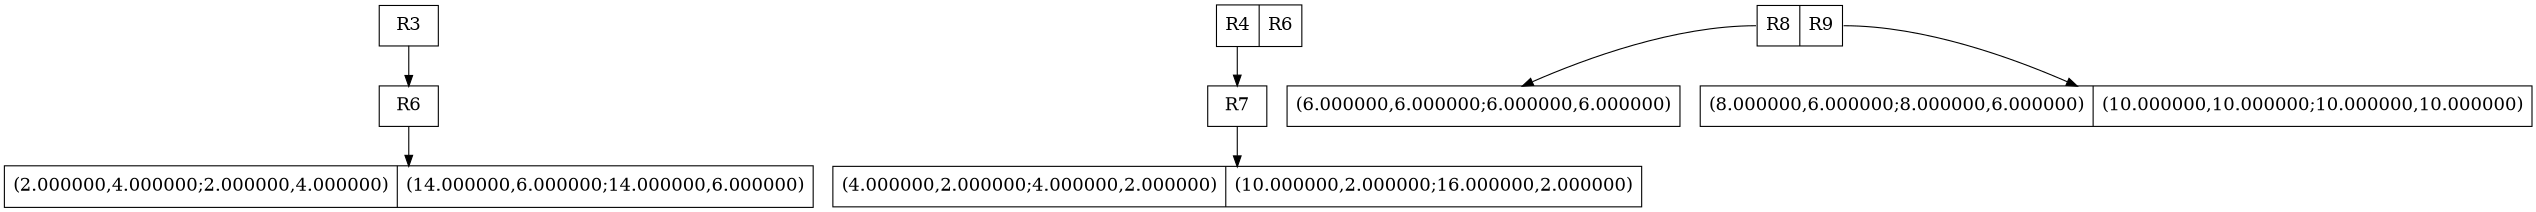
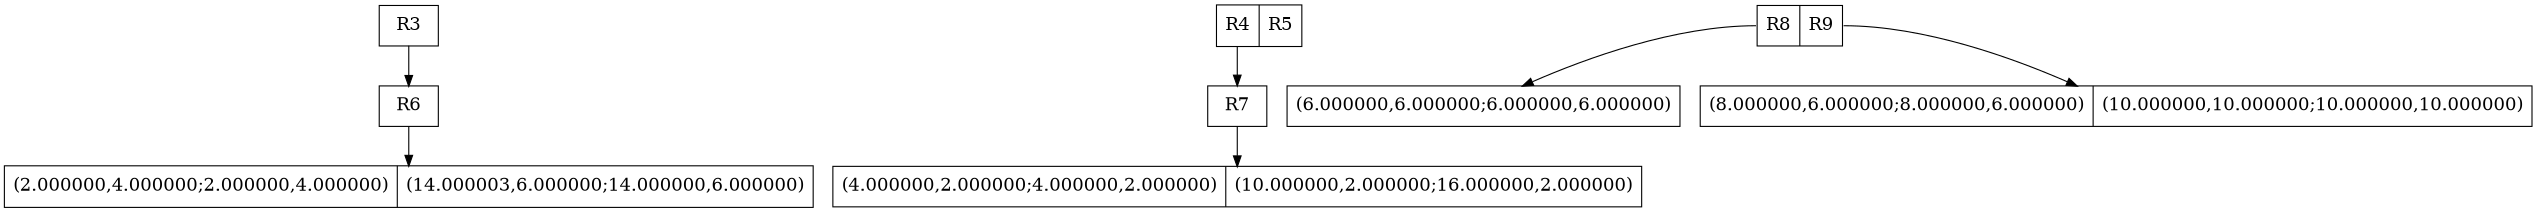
node "R4": text "R6" -> "R5"
node "(2.000000,4.000000;2.000000,4.000000)": text "(14.000000,6.000000;14.000000,6.000000)" -> "(14.000003,6.000000;14.000000,6.000000)"
